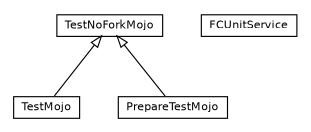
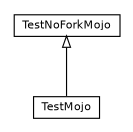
node "FCUnitService": removed
node "PrepareTestMojo": removed
